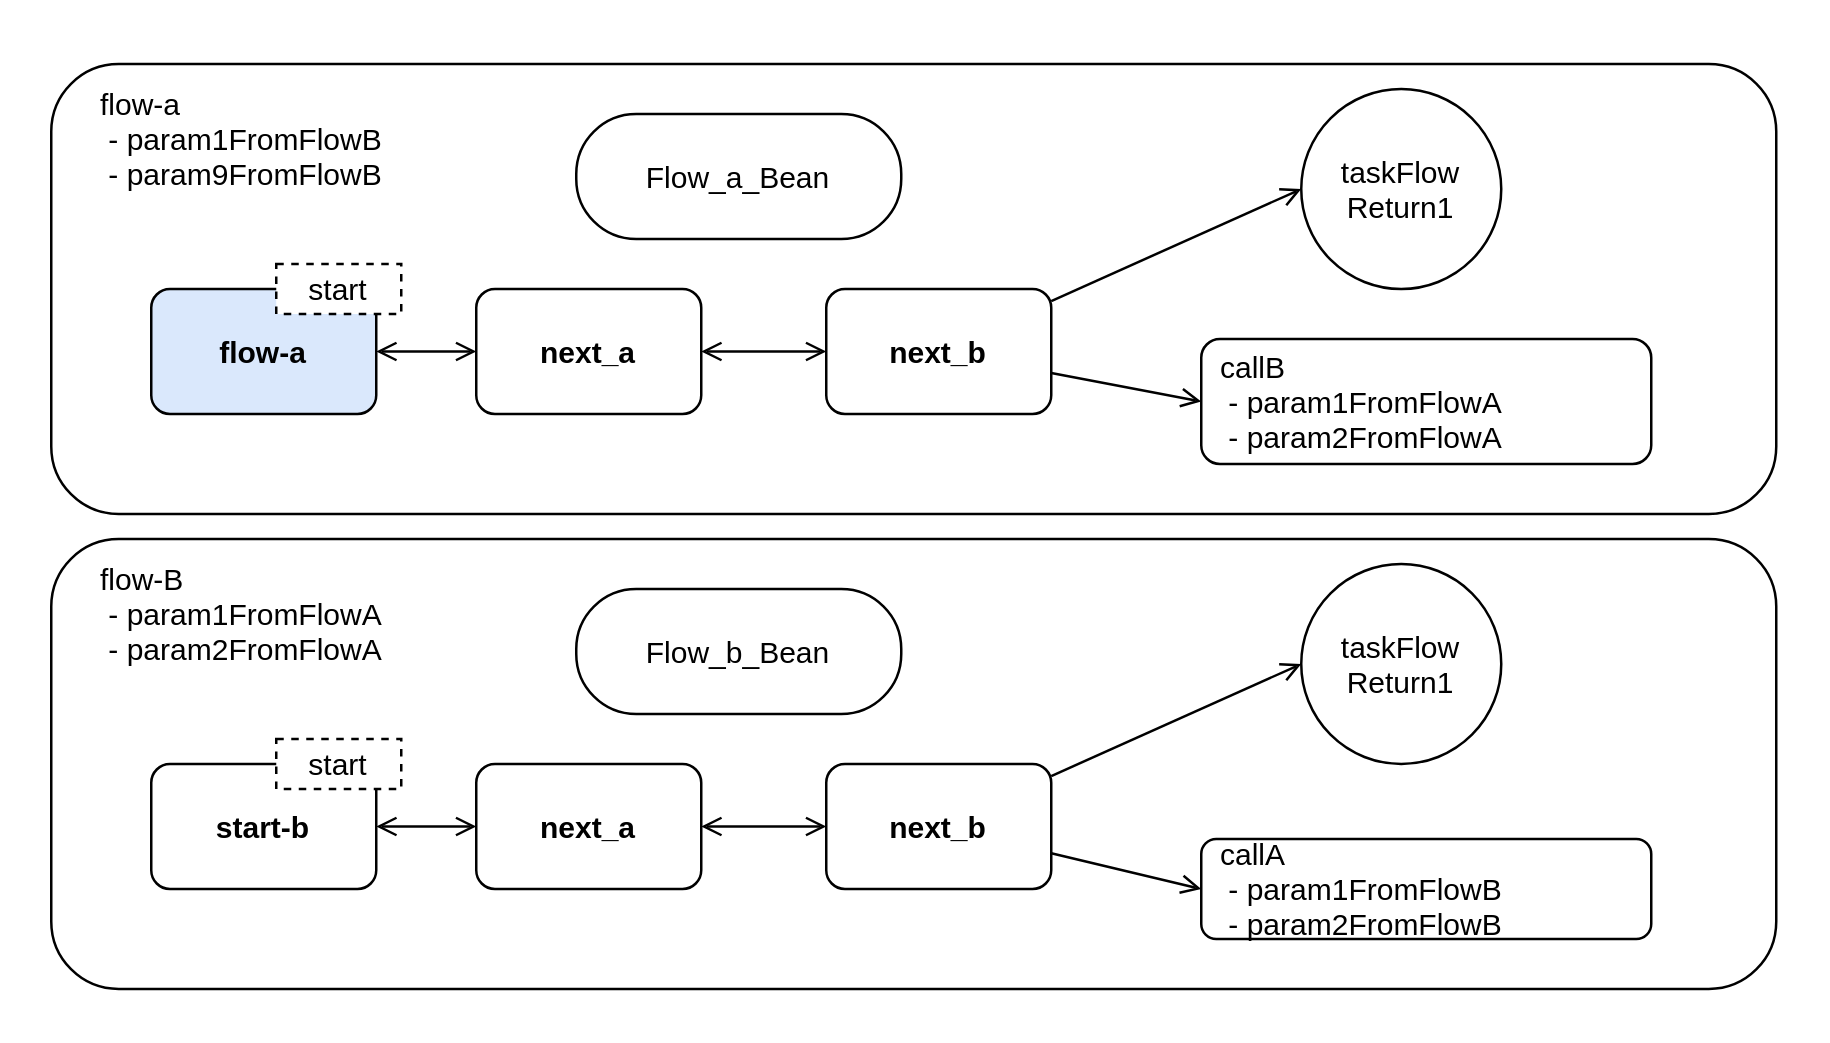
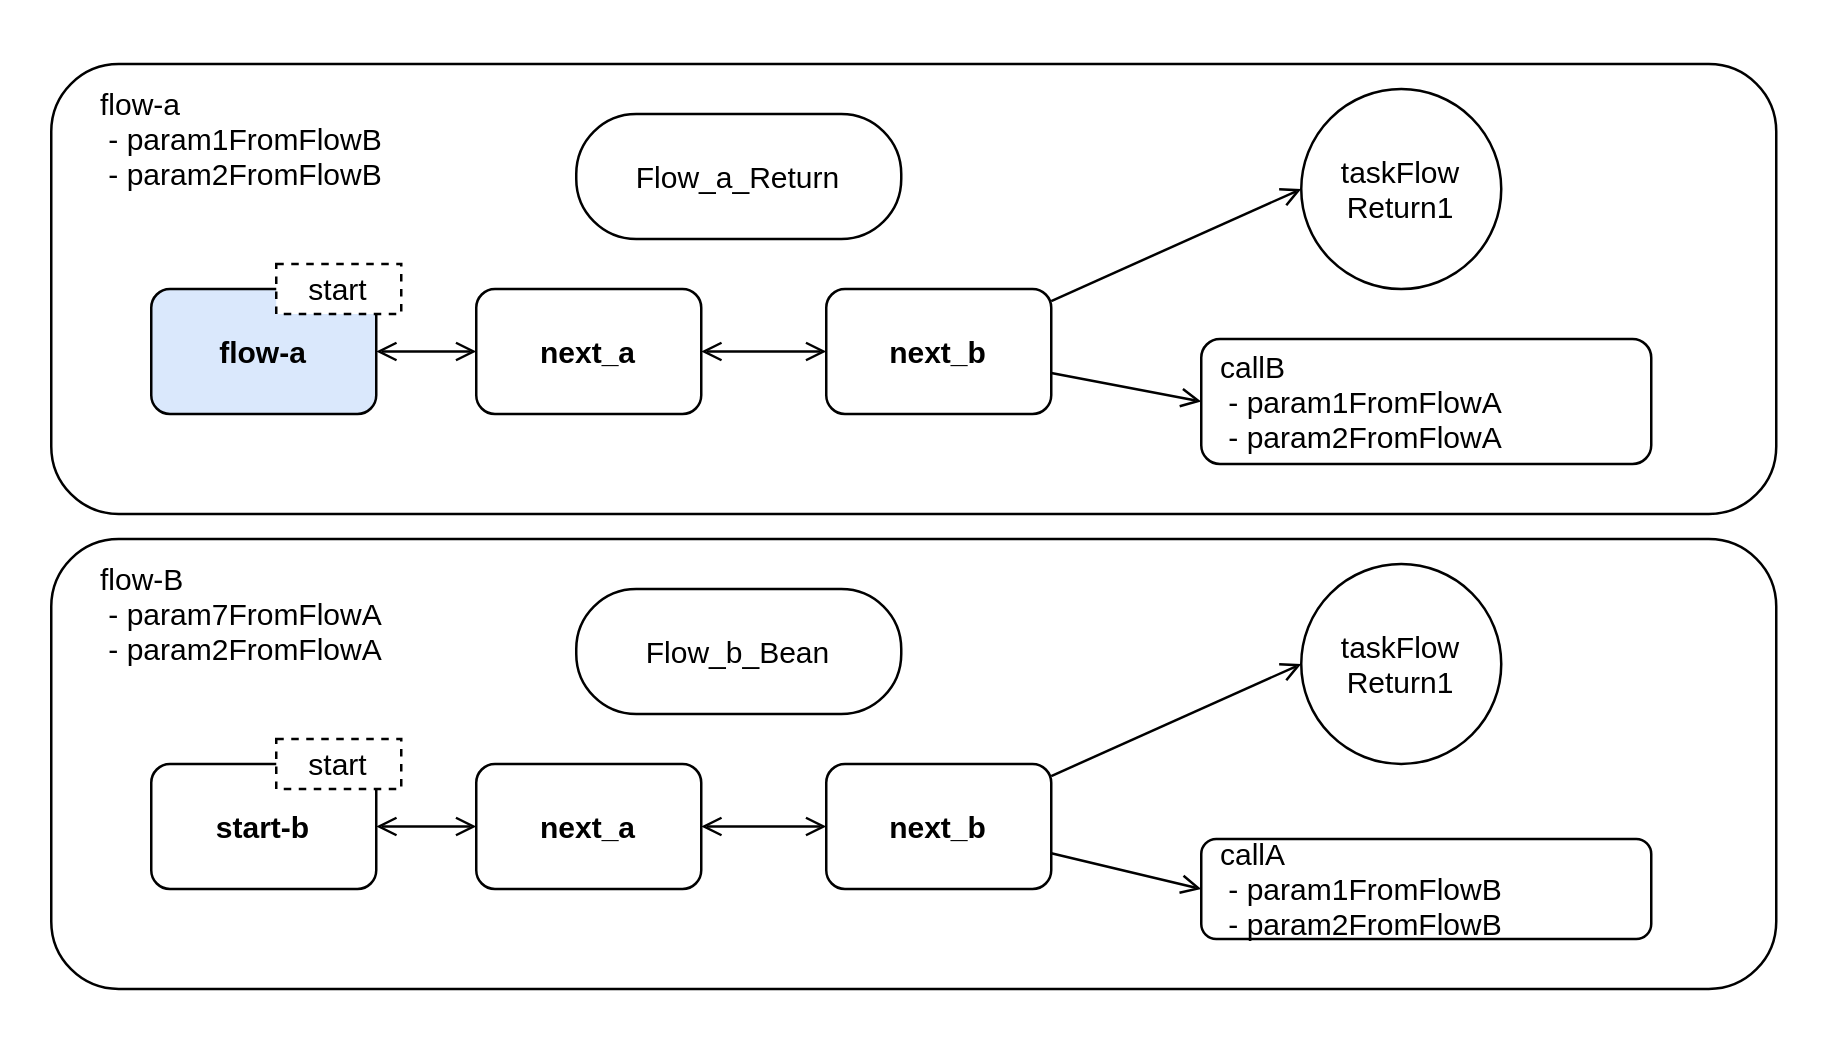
node "flow-a - param1FromFlowB - param9FromFlowB": label "flow-a - param1FromFlowB - param9FromFlowB" -> "flow-a - param1FromFlowB - param2FromFlowB"
node "Flow_a_Bean": label "Flow_a_Bean" -> "Flow_a_Return"
node "flow-B - param1FromFlowA - param2FromFlowA": label "flow-B - param1FromFlowA - param2FromFlowA" -> "flow-B - param7FromFlowA - param2FromFlowA"
